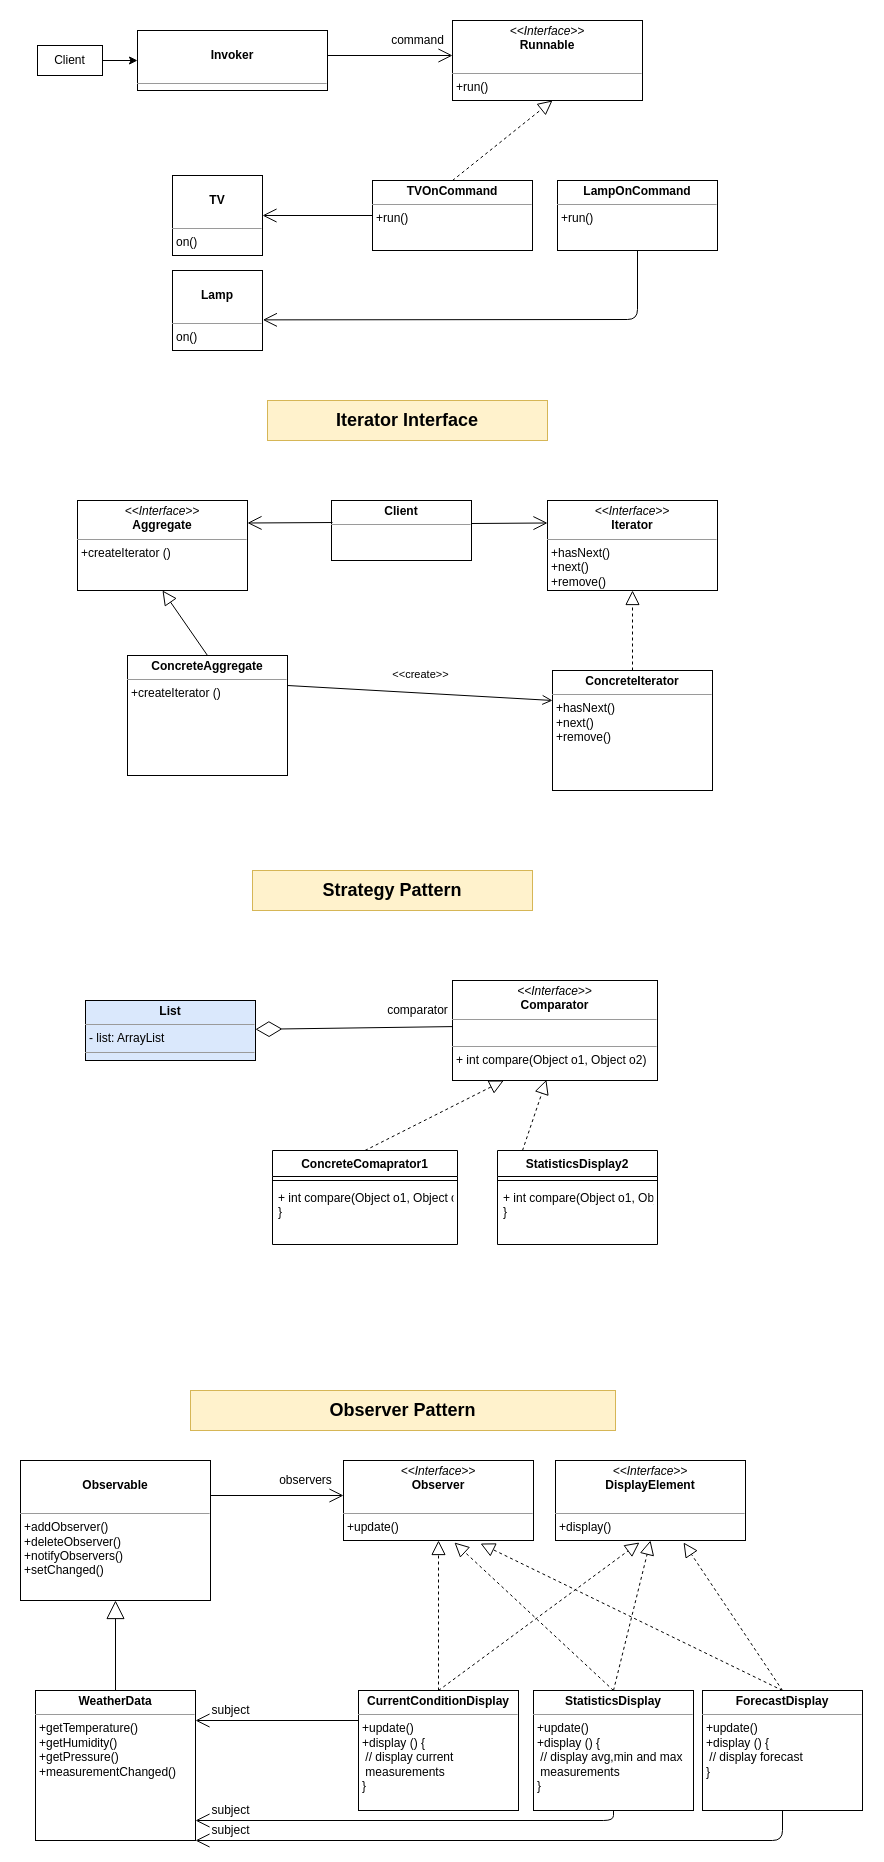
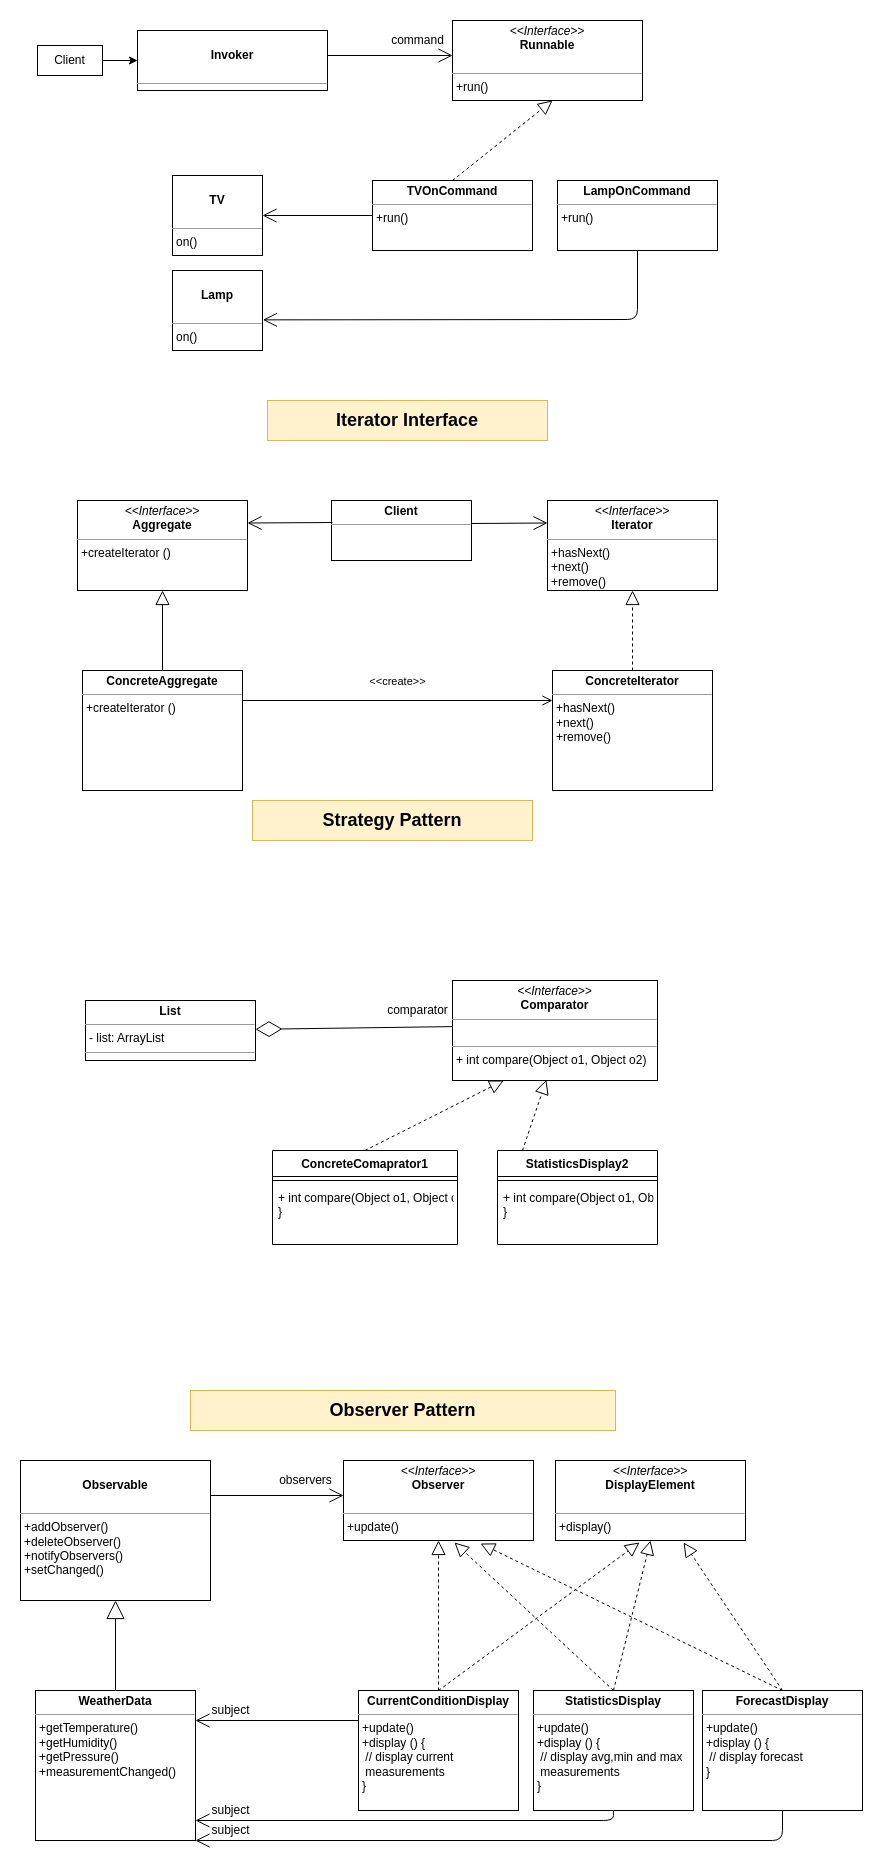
node "ConcreteAggregate +createIterator ()": moved (208, 716) -> (163, 731)
node "Strategy Pattern": moved (393, 891) -> (393, 821)
node "List - list: ArrayList": fillcolor #dae8fc -> #ffffff
